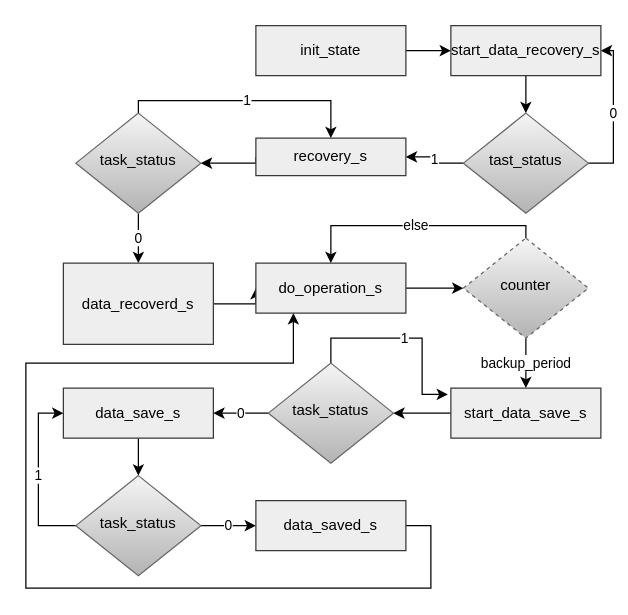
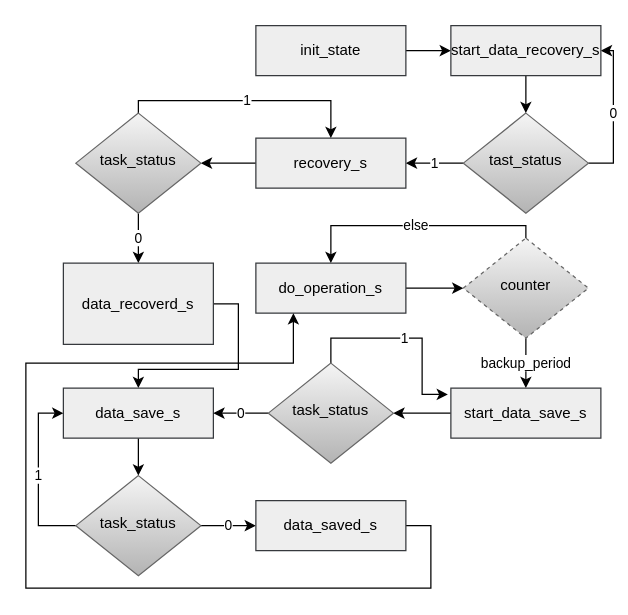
node "recovery_s": size 150x38 -> 150x50
edge "data_recoverd_s" -> "do_operation_s": now "data_recoverd_s" -> "data_save_s"
